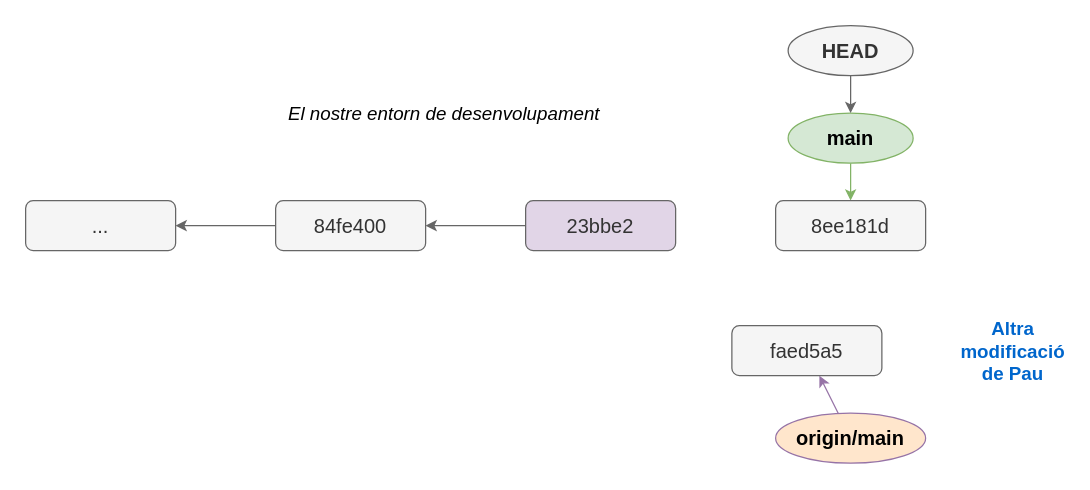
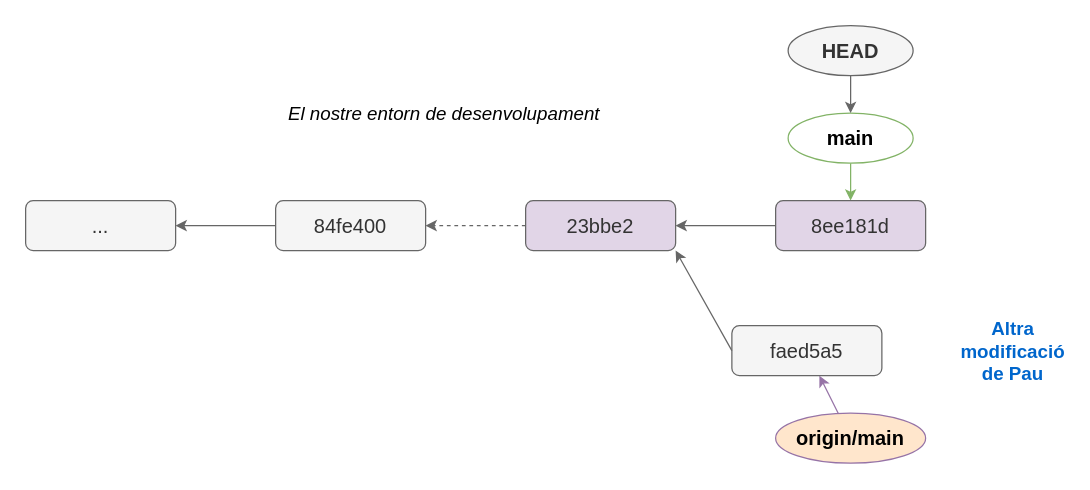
node "main": fillcolor #d5e8d4 -> #ffffff
edge "23bbe2" -> "84fe400": style solid -> dashed
edge "8ee181d" -> "23bbe2": added
node "8ee181d": fillcolor #f5f5f5 -> #e1d5e7
edge "faed5a5" -> "23bbe2": added
